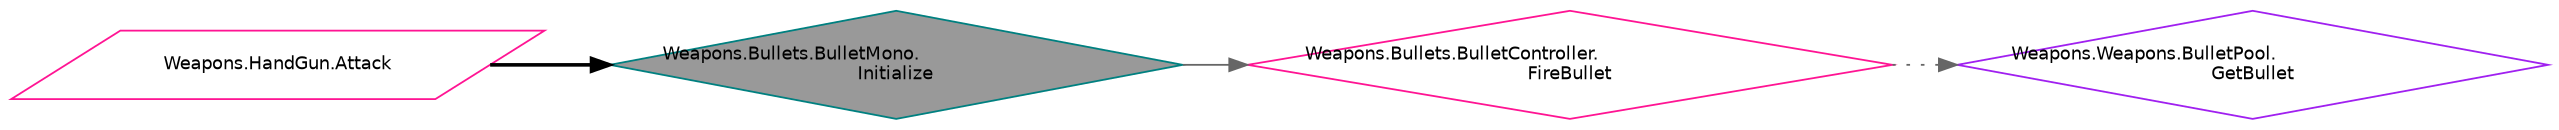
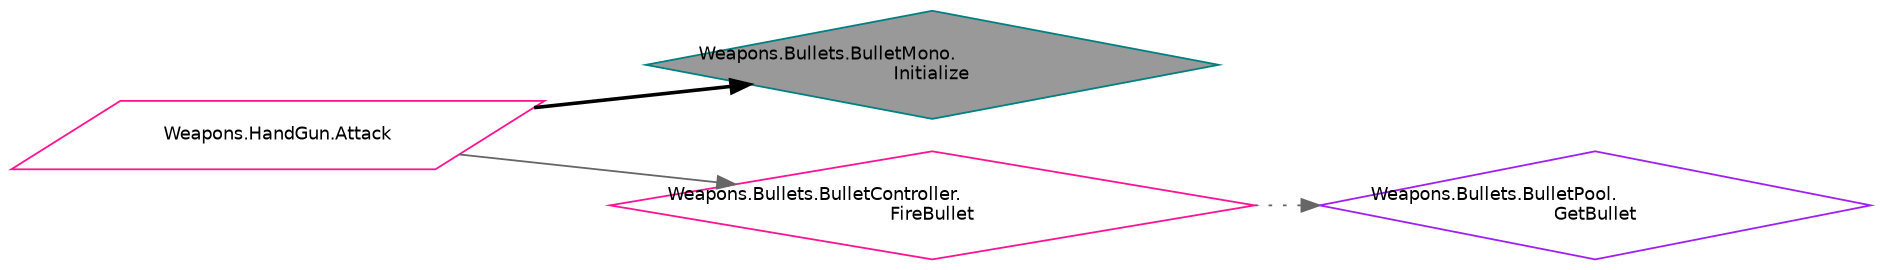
edge "Weapons.Bullets.BulletMono. Initialize" -> "Weapons.Bullets.BulletController. FireBullet": now "Weapons.HandGun.Attack" -> "Weapons.Bullets.BulletController. FireBullet"
node "Weapons.Weapons.BulletPool. GetBullet": label "Weapons.Weapons.BulletPool. GetBullet" -> "Weapons.Bullets.BulletPool. GetBullet"
